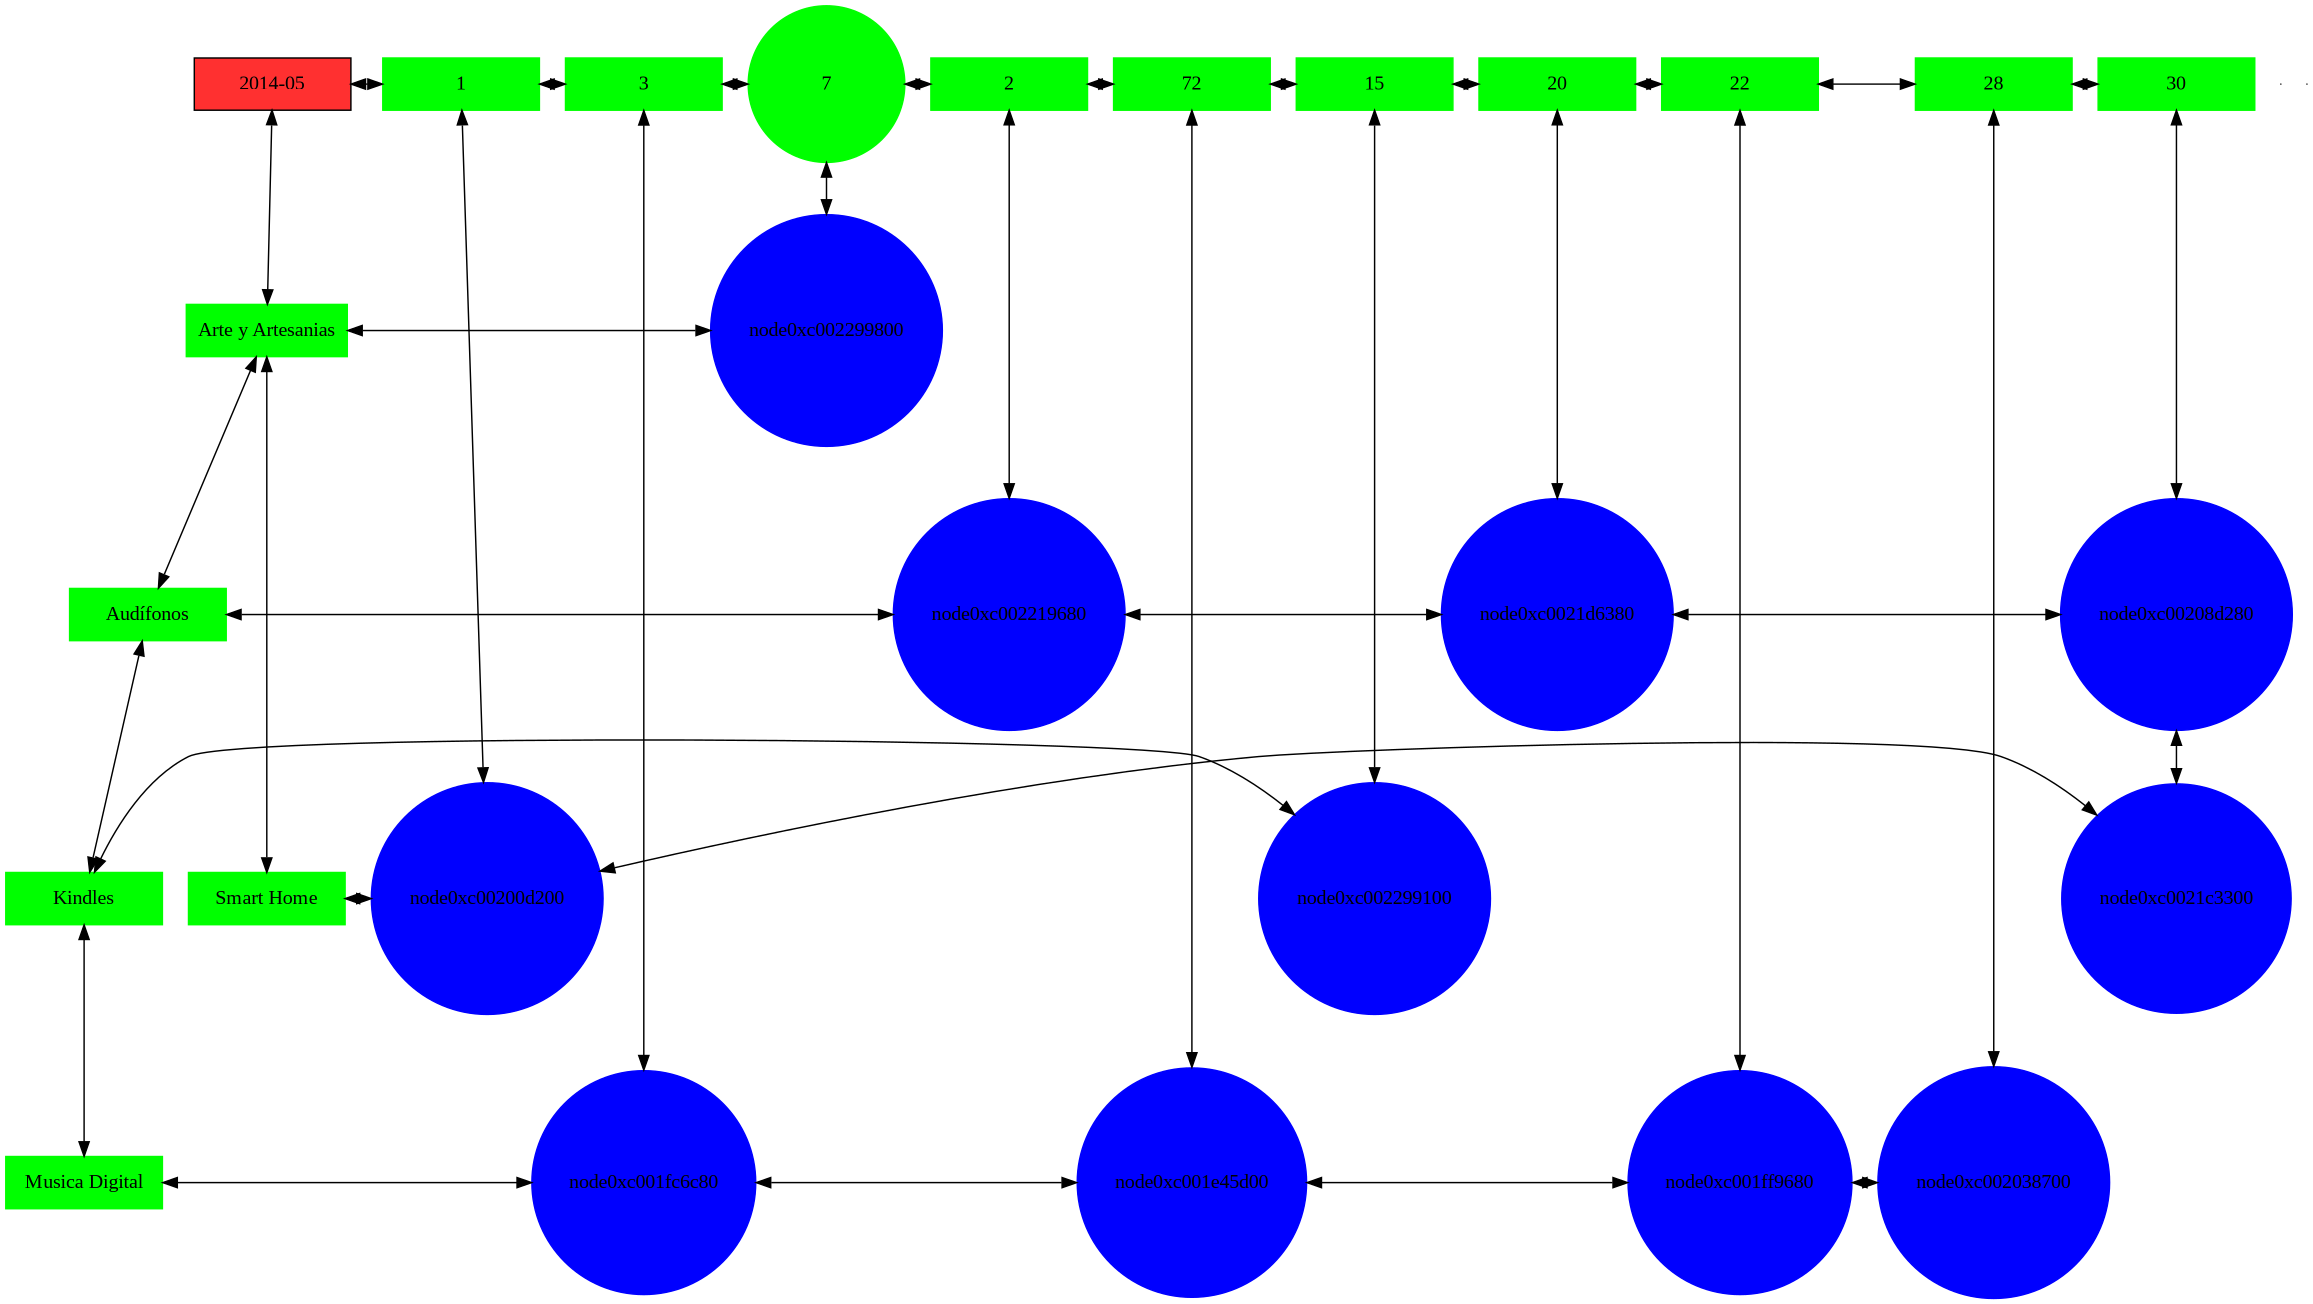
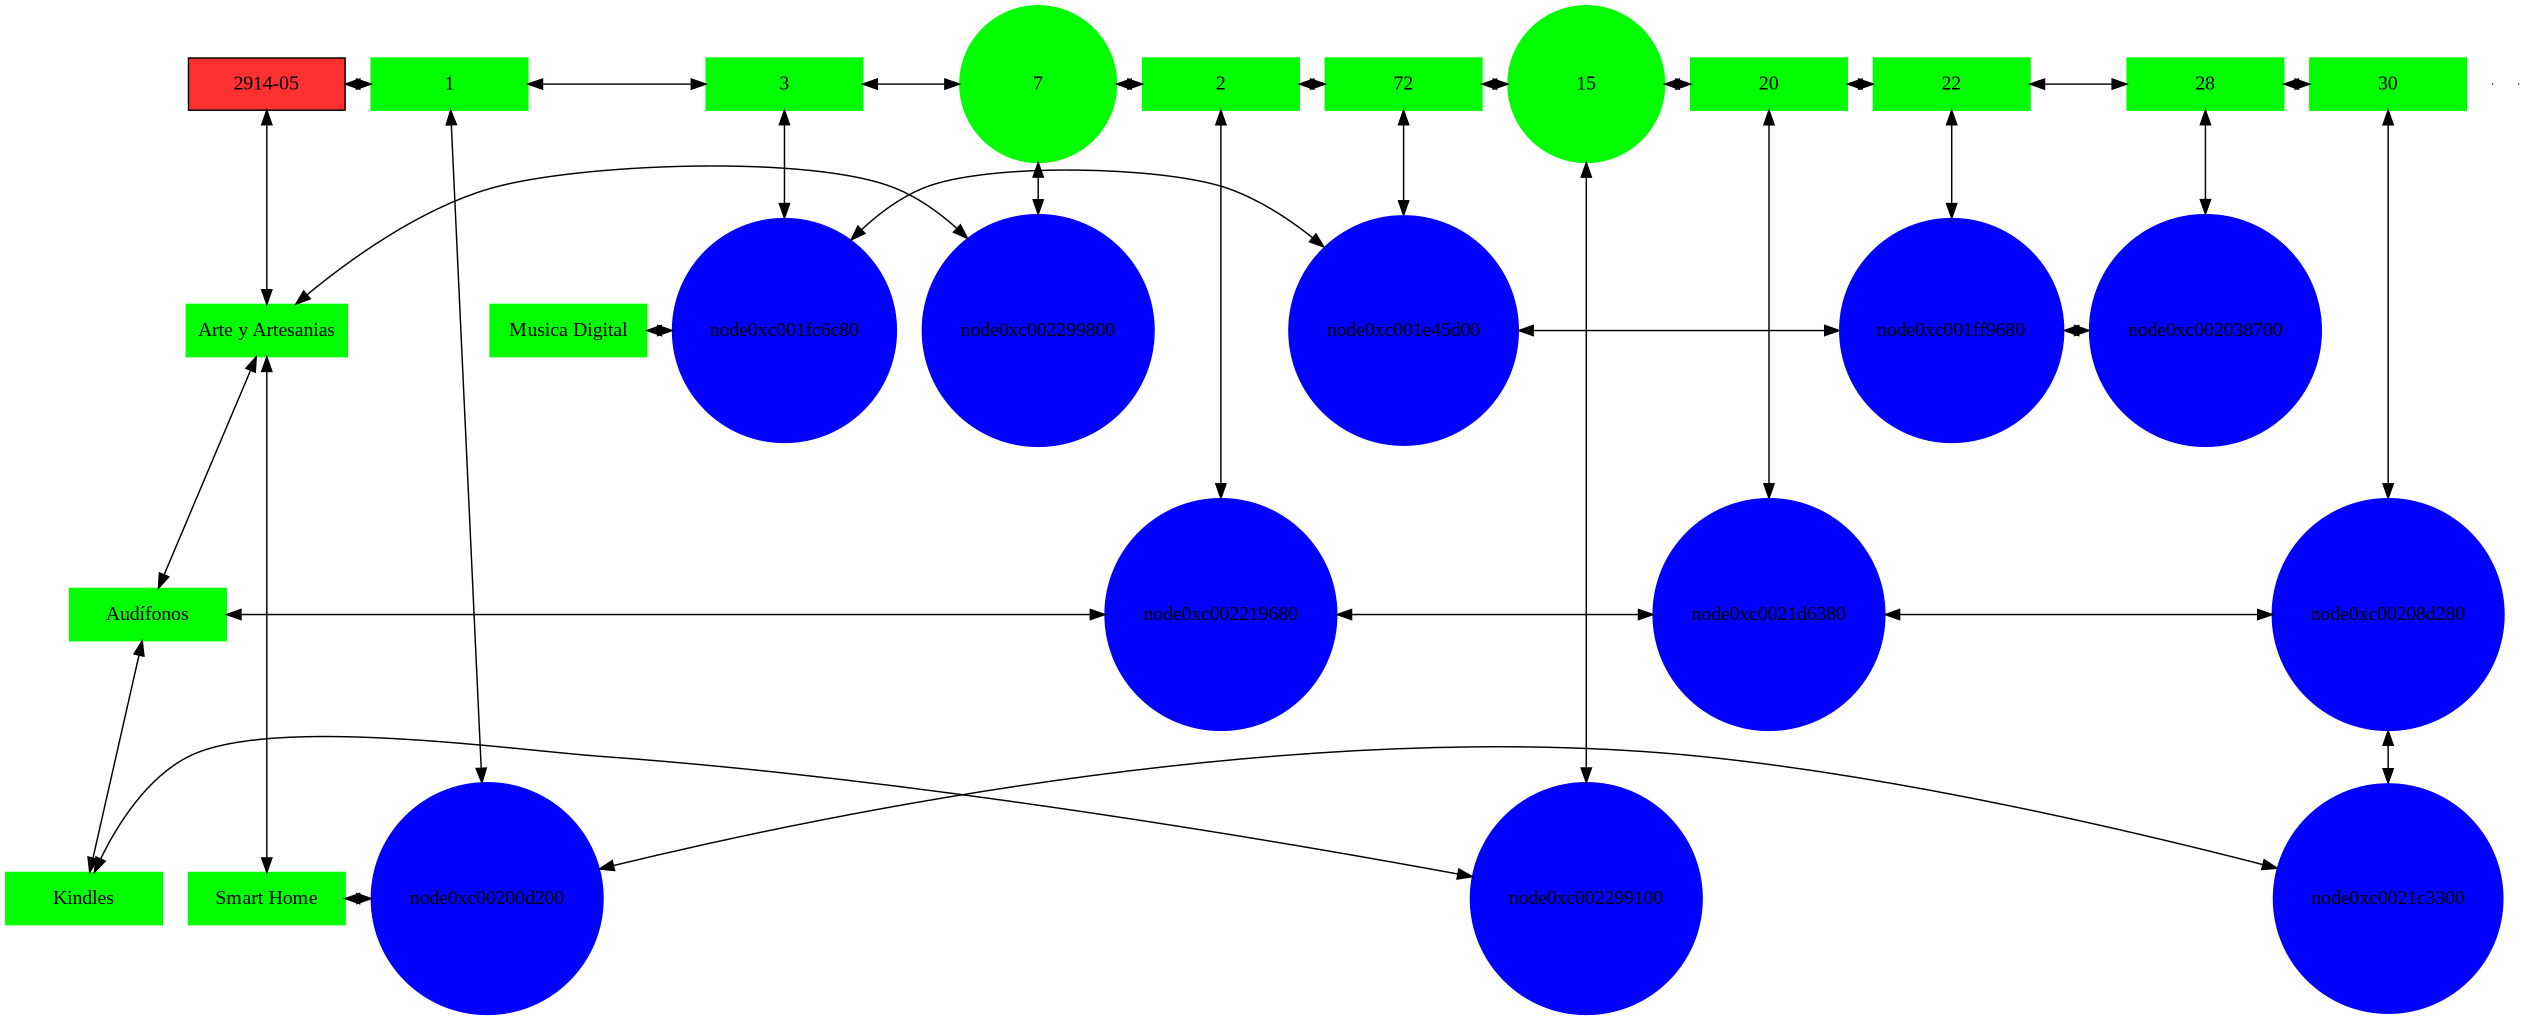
node "2014-05": label "2014-05" -> "2914-05"
node "15": shape box -> circle
edge "Kindles" -- "Musica Digital": removed
